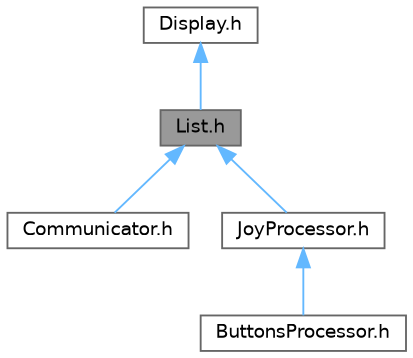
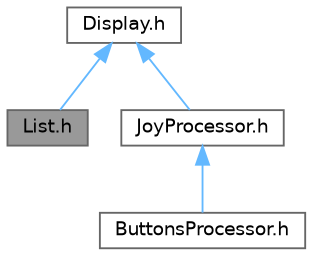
edge "JoyProcessor.h" -> "List.h": now "JoyProcessor.h" -> "Display.h"
node "Communicator.h": removed
